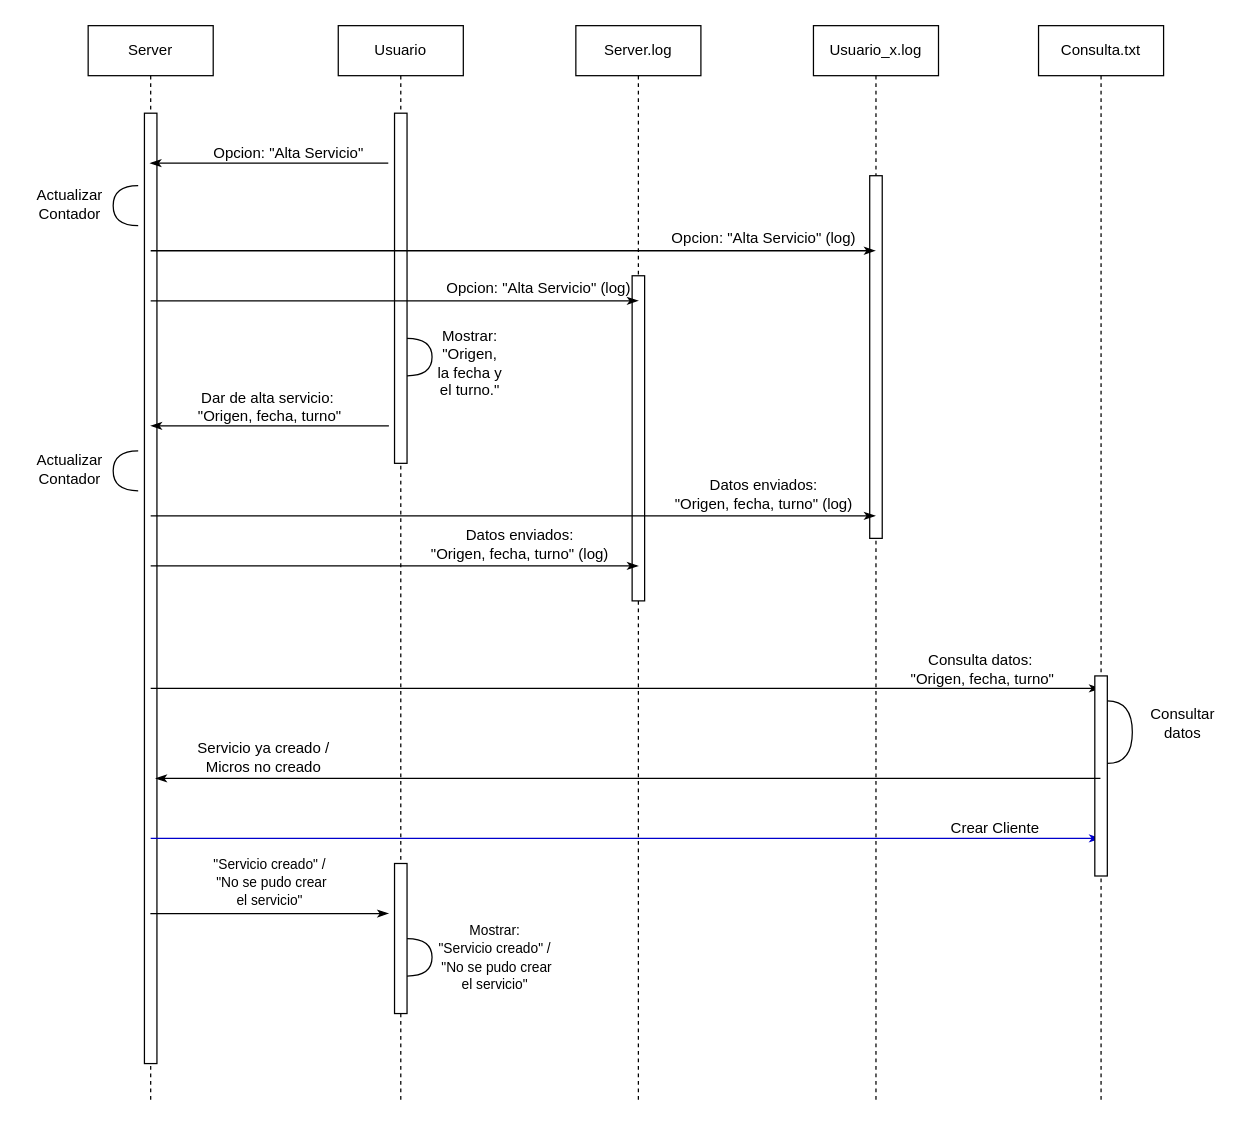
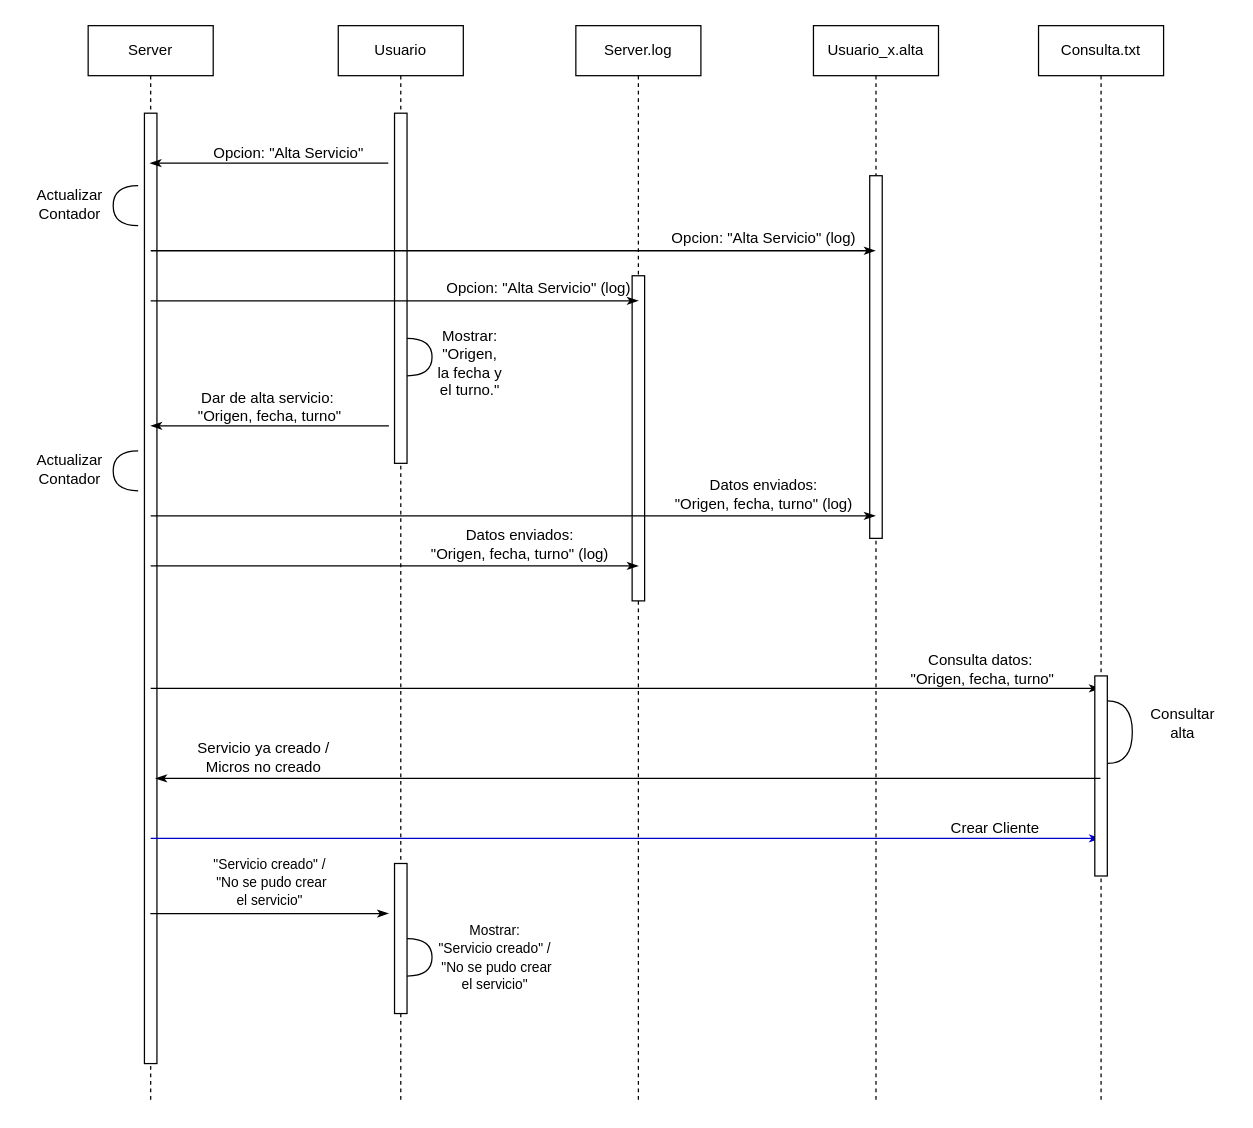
node "Usuario_x.log": label "Usuario_x.log" -> "Usuario_x.alta"
node "Consultar datos": label "Consultar datos" -> "Consultar alta"
